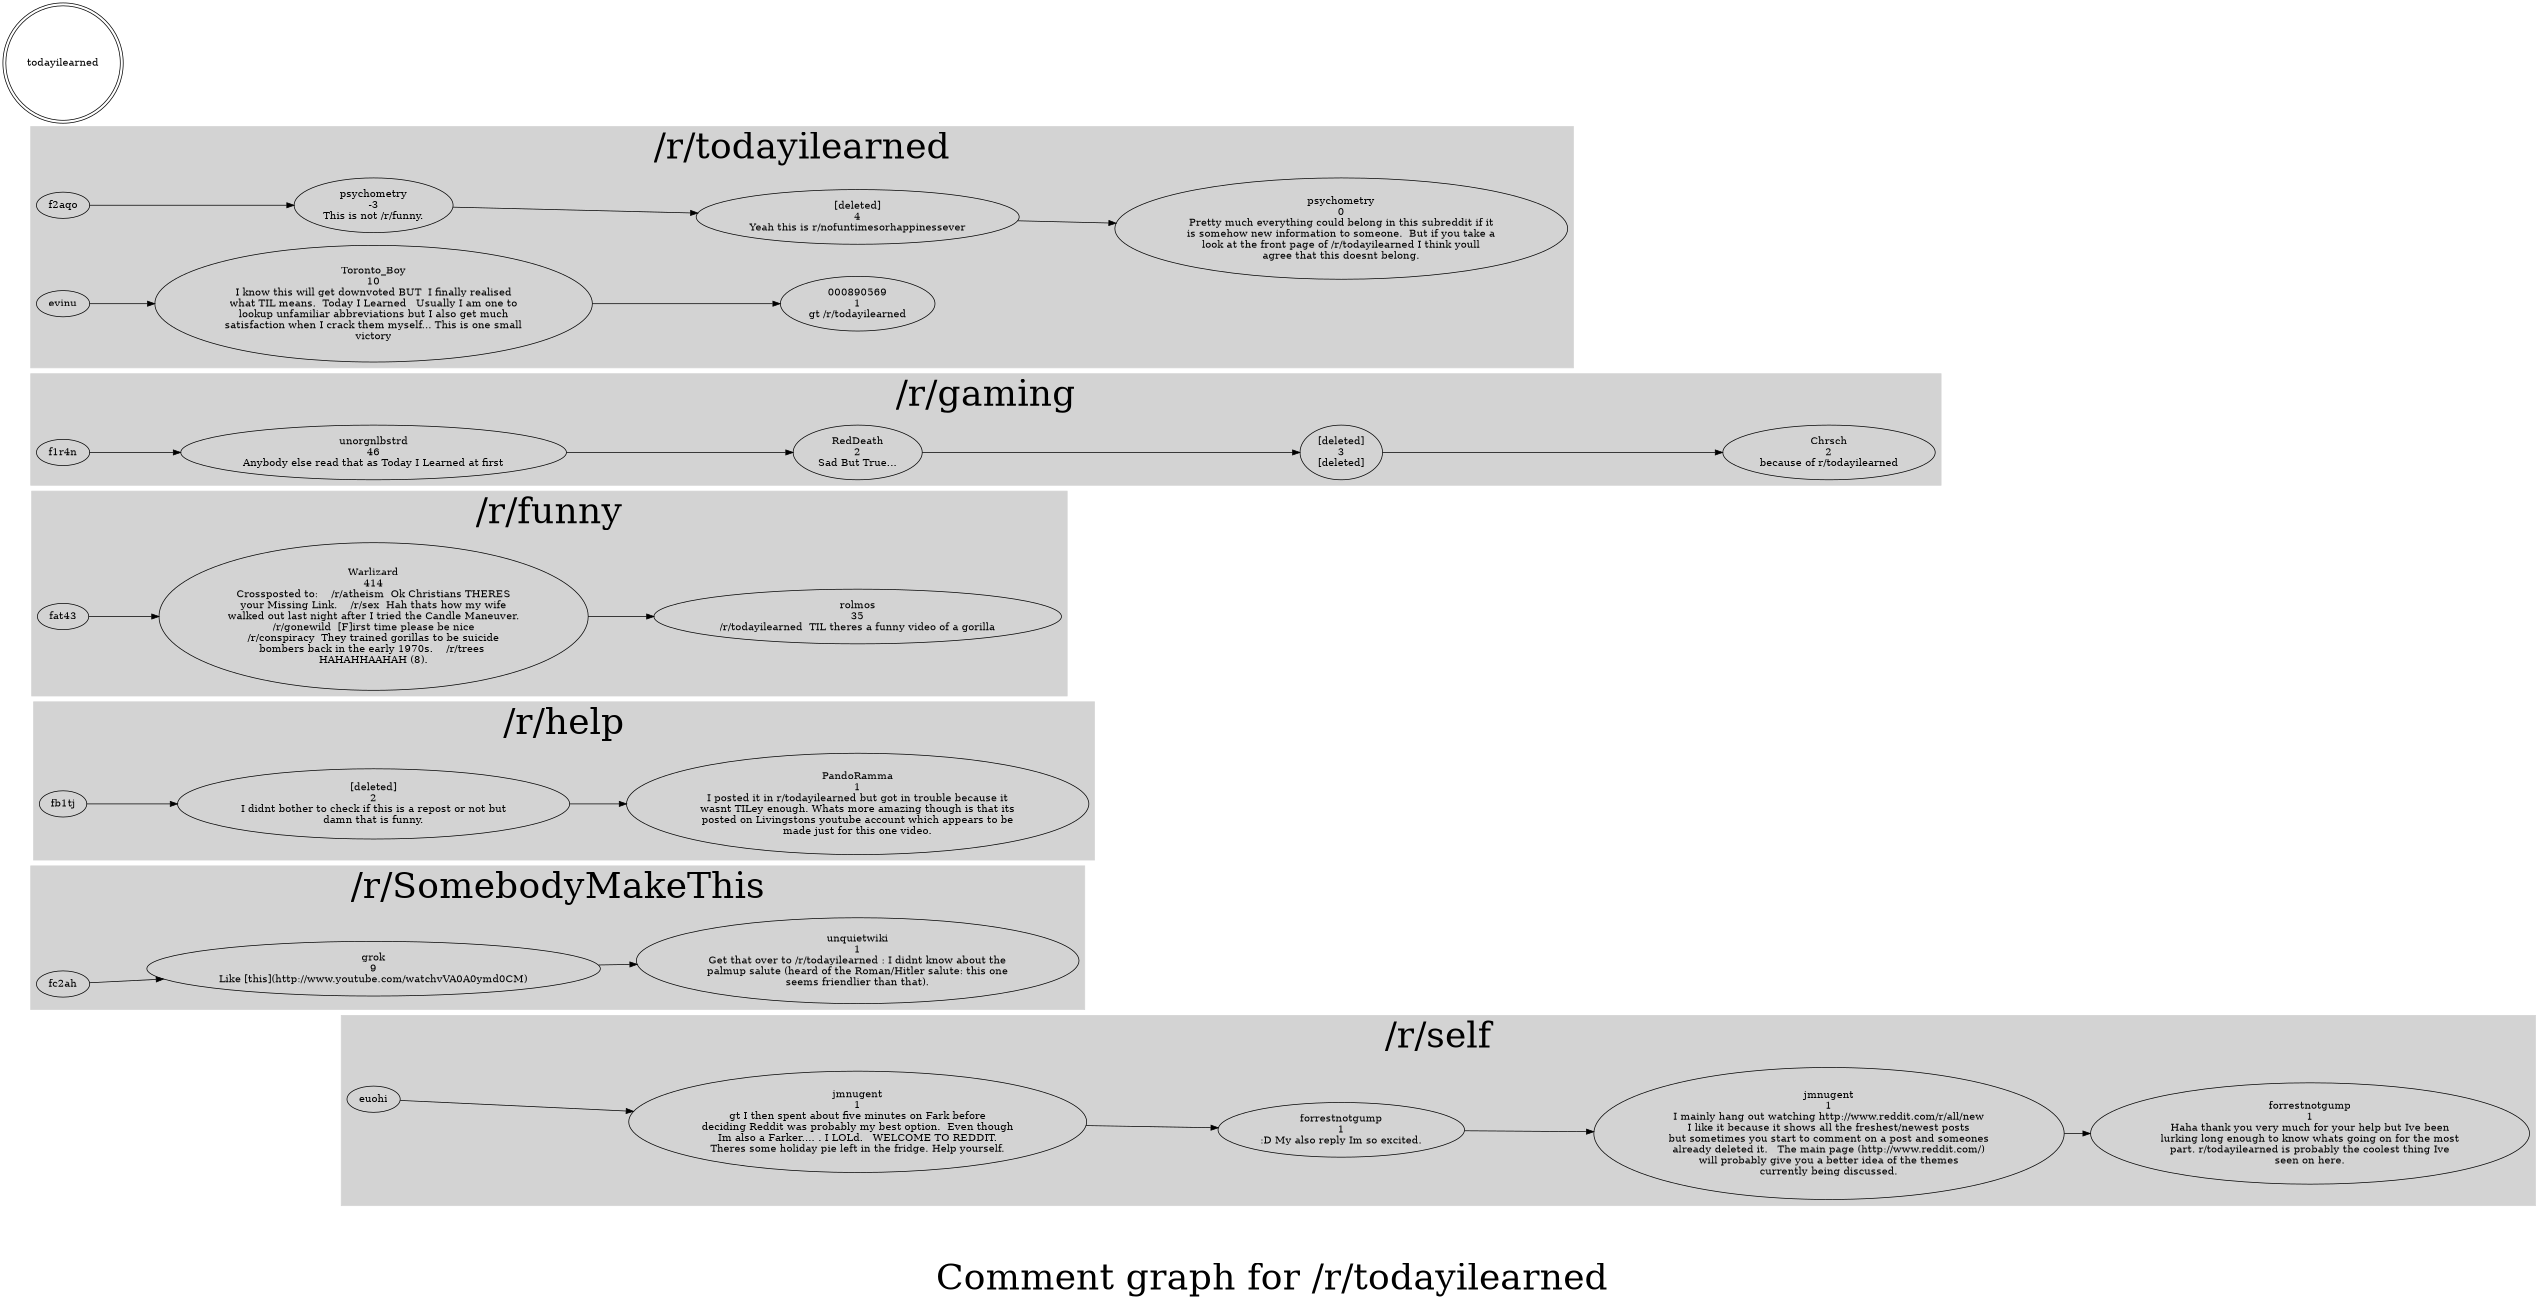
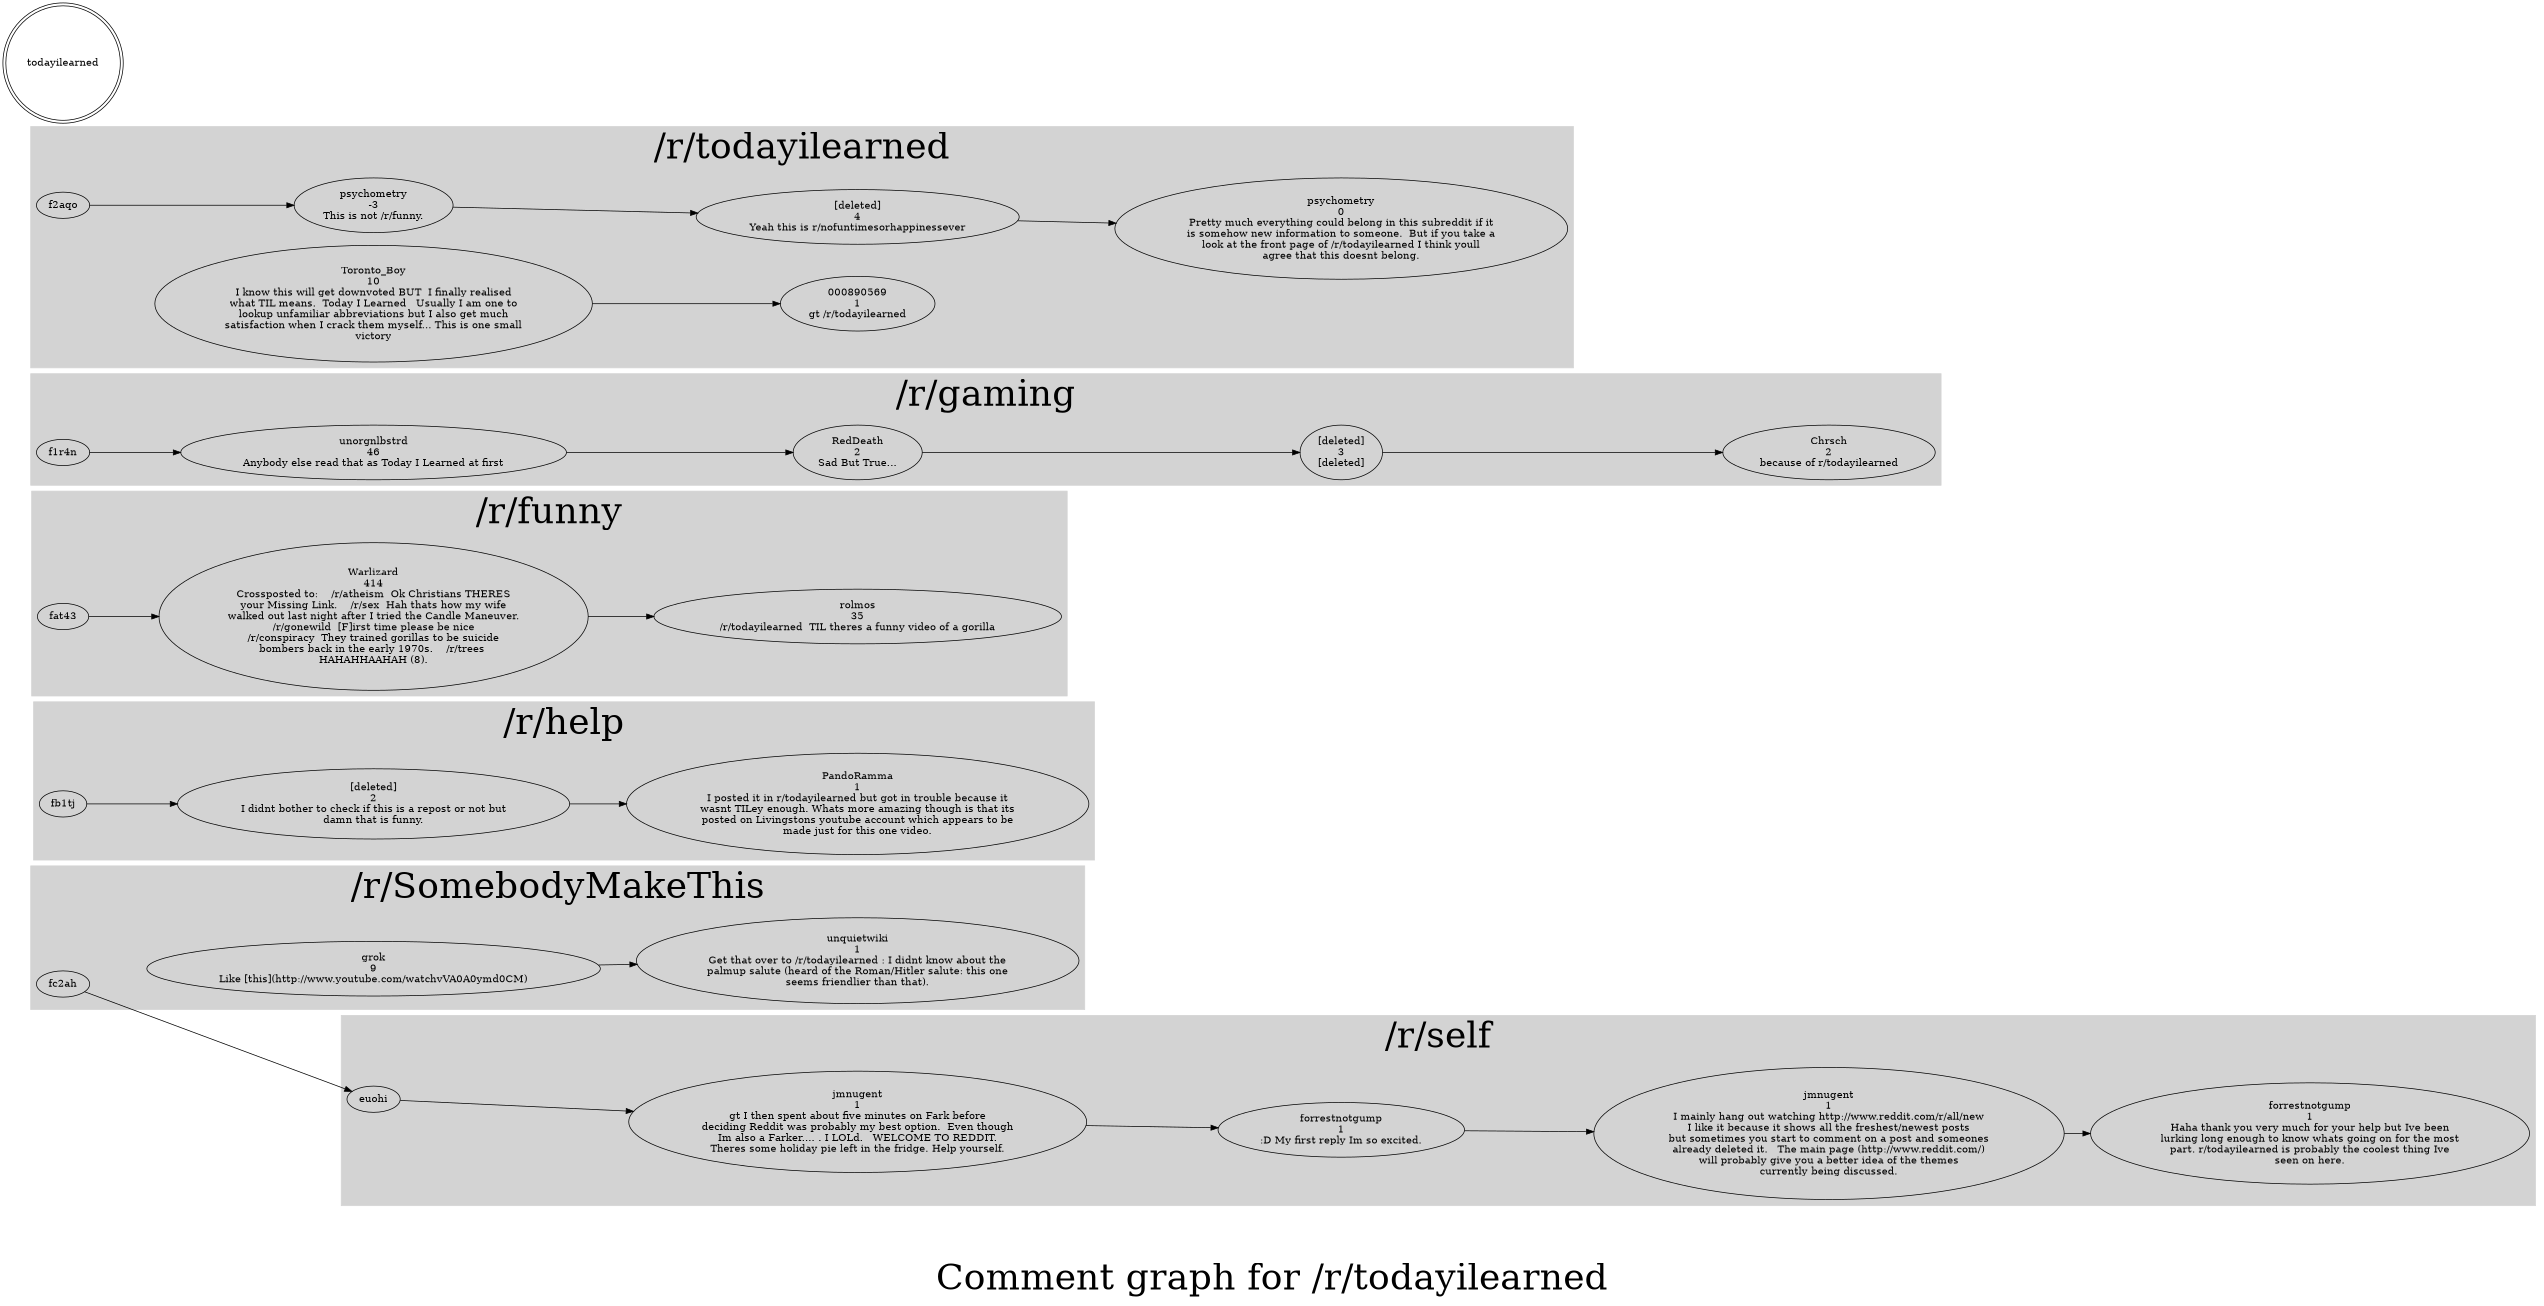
node "evinu": removed
edge "fc2ah" -> "grok 9 Like [this](http://www.youtube.com/watchvVA0A0ymd0CM)": now "fc2ah" -> "euohi"
node "forrestnotgump 1 :D My also reply Im so excited.": label "forrestnotgump 1 :D My also reply Im so excited." -> "forrestnotgump 1 :D My first reply Im so excited."
